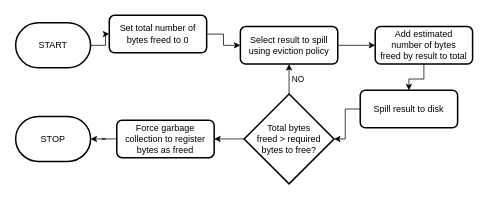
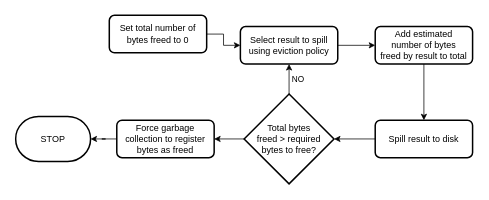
node "START": removed
edge "START" -> "Set total number of bytes freed to 0": removed
node "Spill result to disk": moved (409, 109) -> (424, 139)
